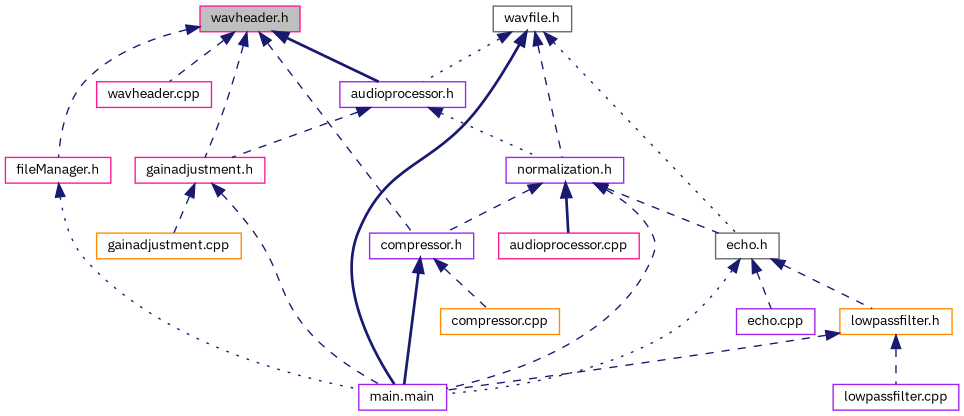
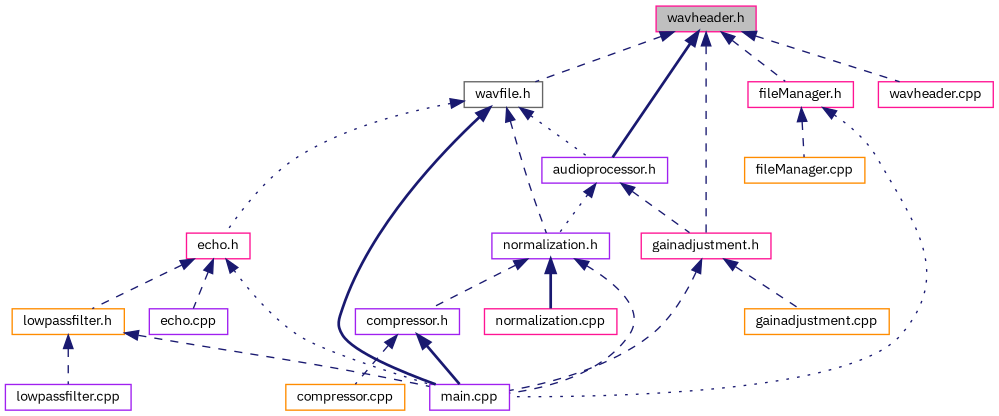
edge "compressor.h" -> "wavheader.h": now "wavfile.h" -> "wavheader.h"
node "fileManager.cpp": added
edge "echo.h" -> "normalization.h": removed
node "audioprocessor.cpp": label "audioprocessor.cpp" -> "normalization.cpp"
node "echo.h": color gray40 -> deeppink
node "main.main": label "main.main" -> "main.cpp"
